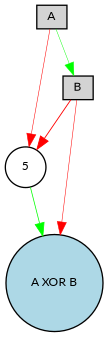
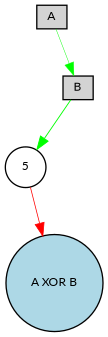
edge "A" -> "5": removed
edge "B" -> "5": color red -> green
edge "B" -> "A XOR B": removed
edge "5" -> "A XOR B": color green -> red
